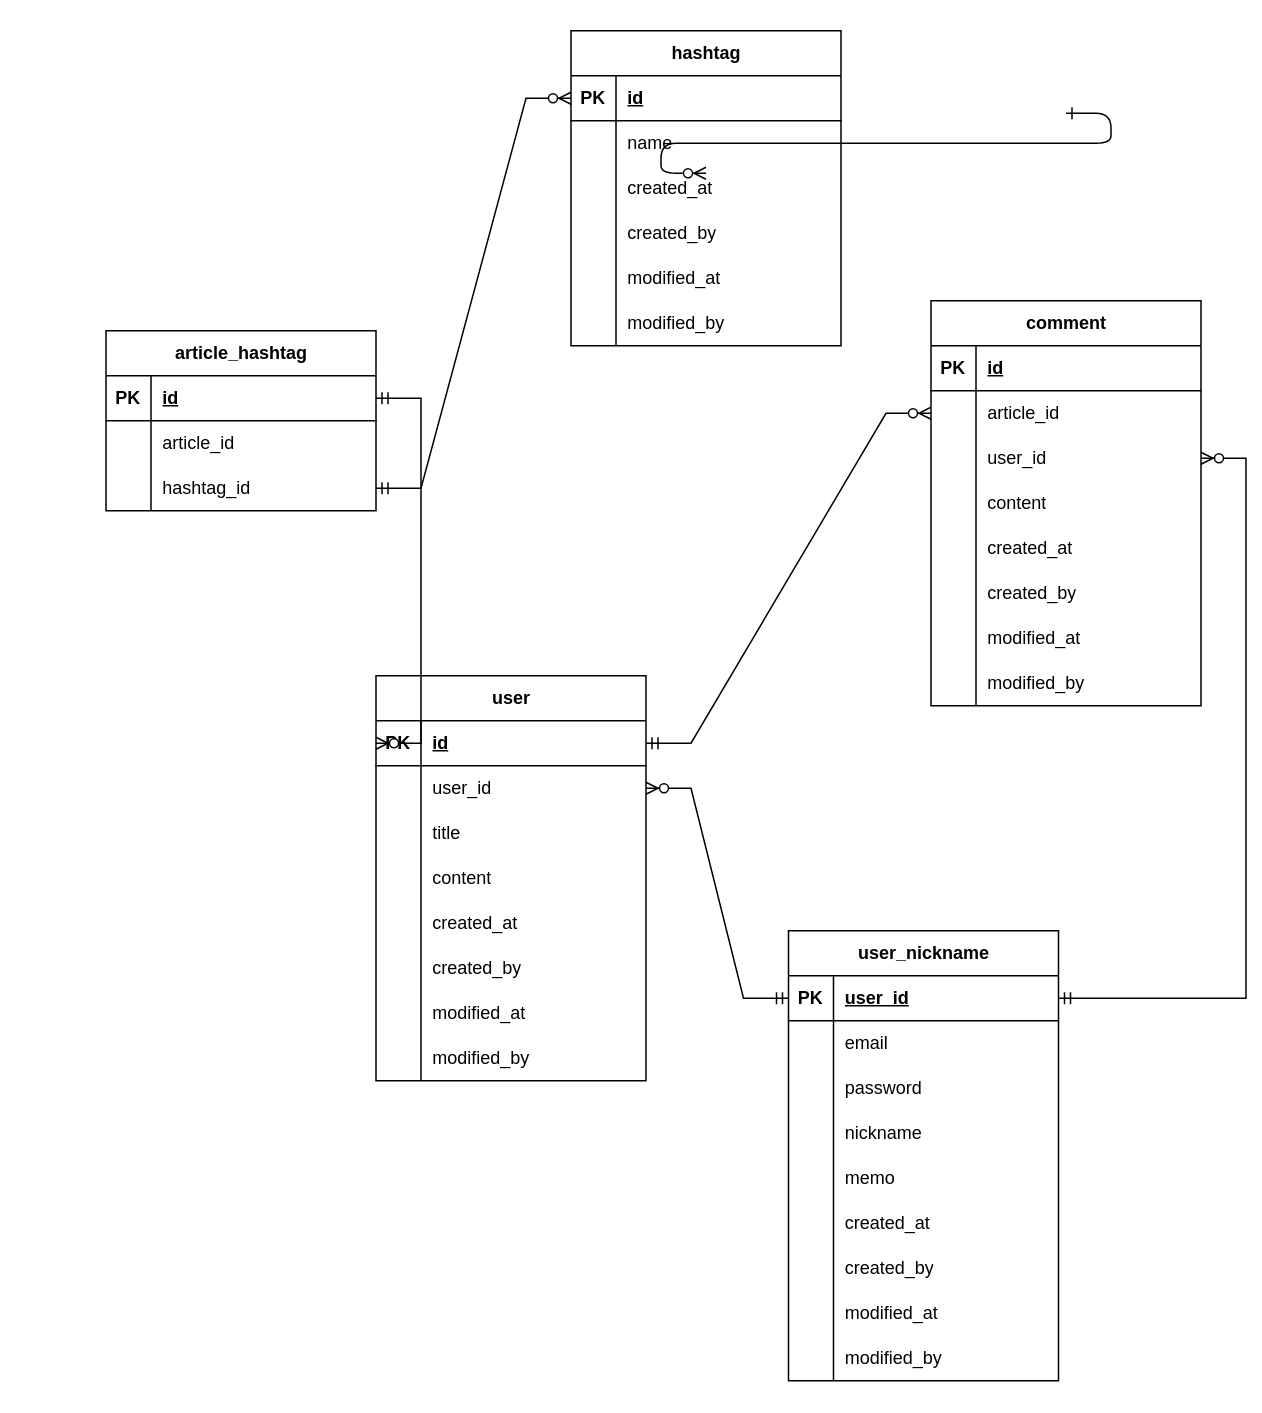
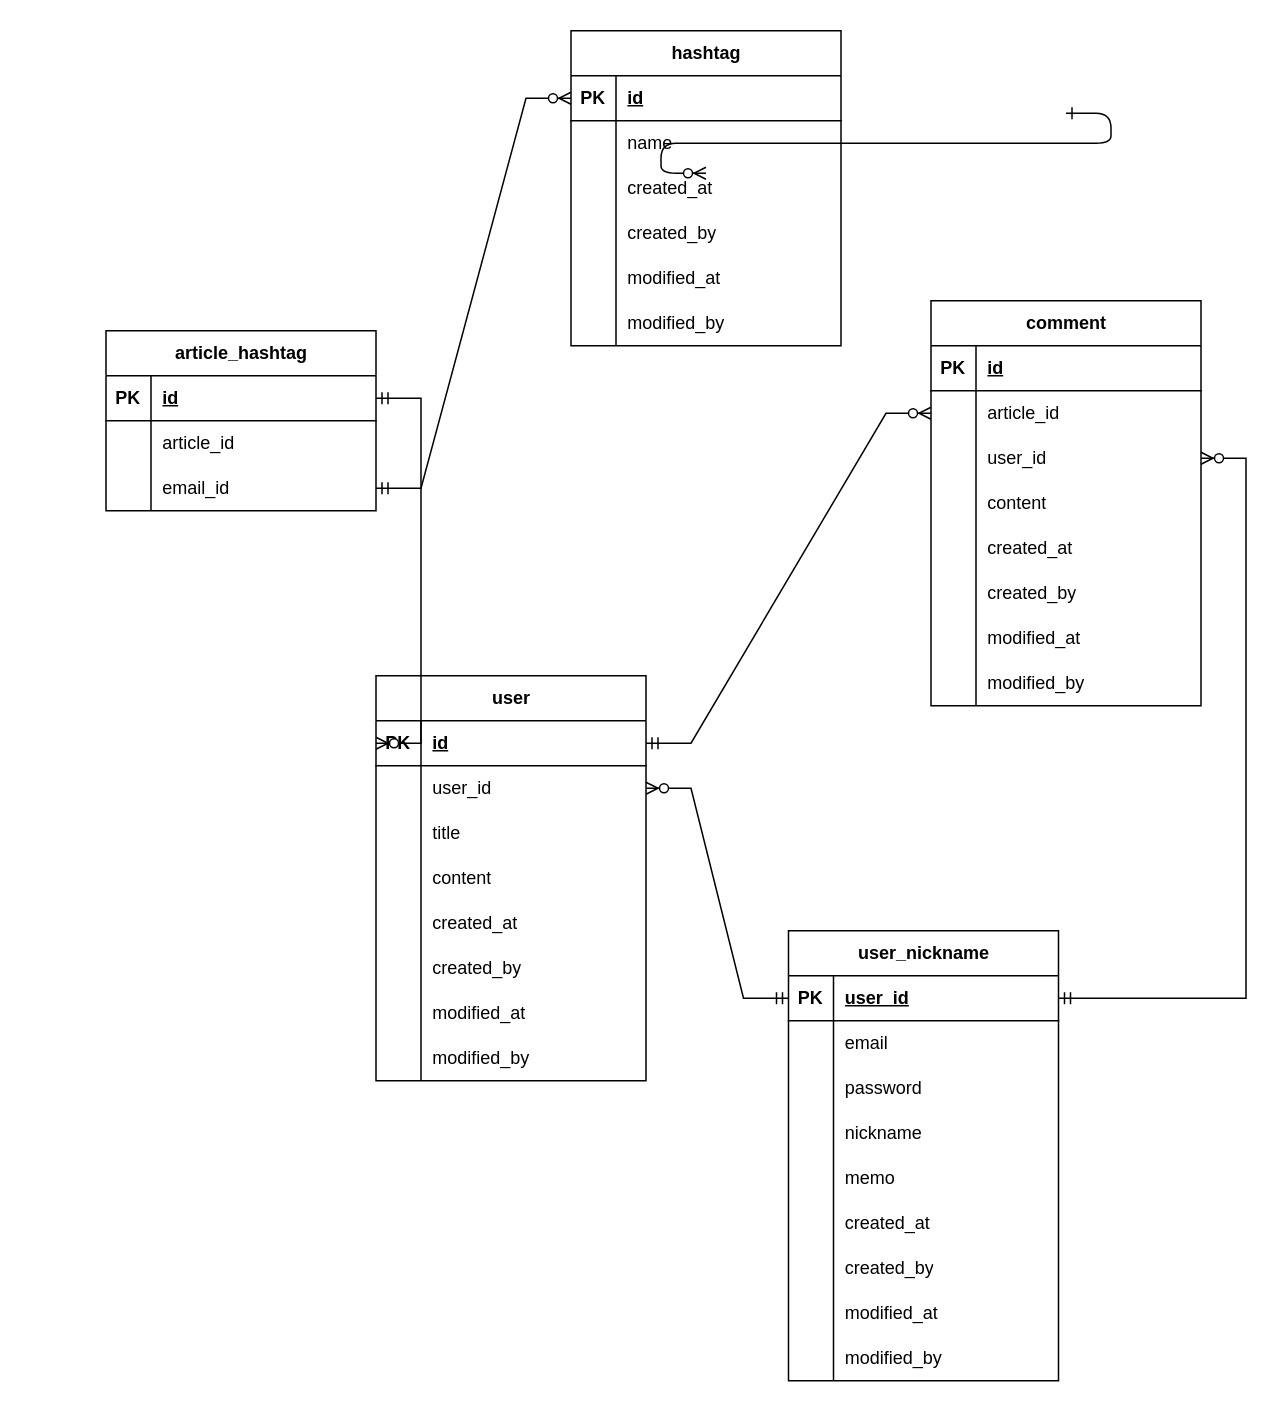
node "hashtag_id": label "hashtag_id" -> "email_id"
